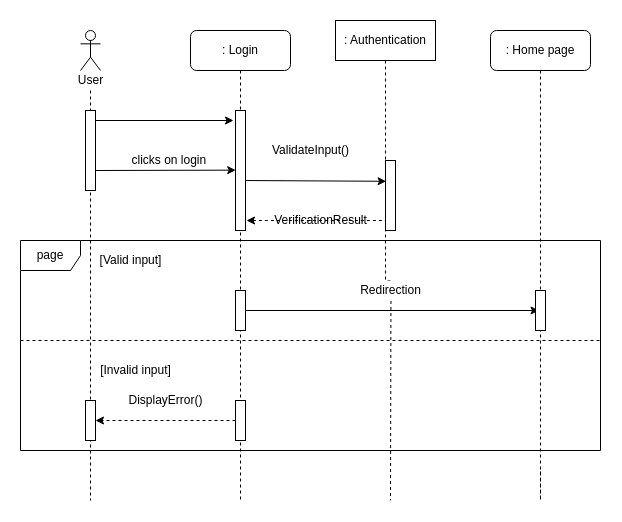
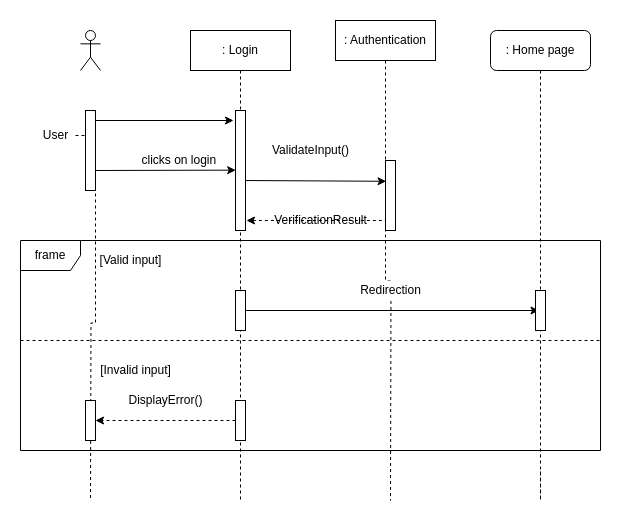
node ": Login": shape rounded rectangle -> rectangle
node "User": moved (91, 81) -> (56, 136)
node "clicks on login": moved (171, 161) -> (181, 161)
node "page": label "page" -> "frame"
